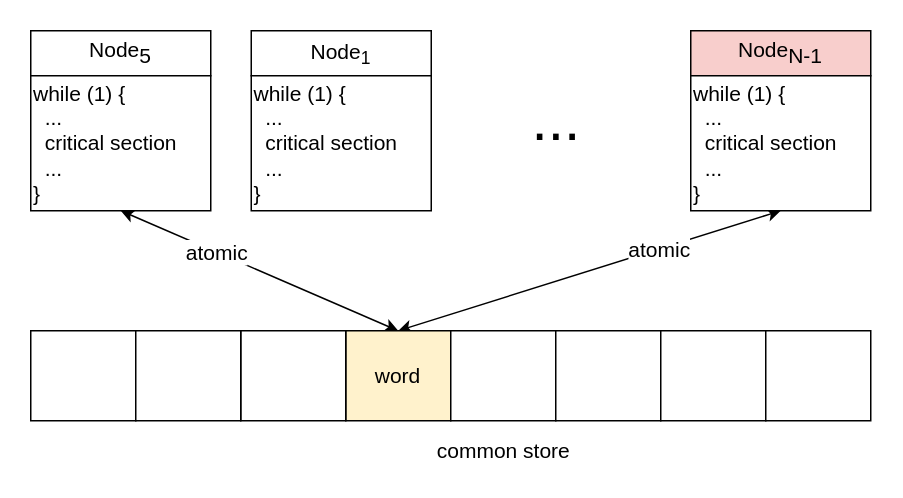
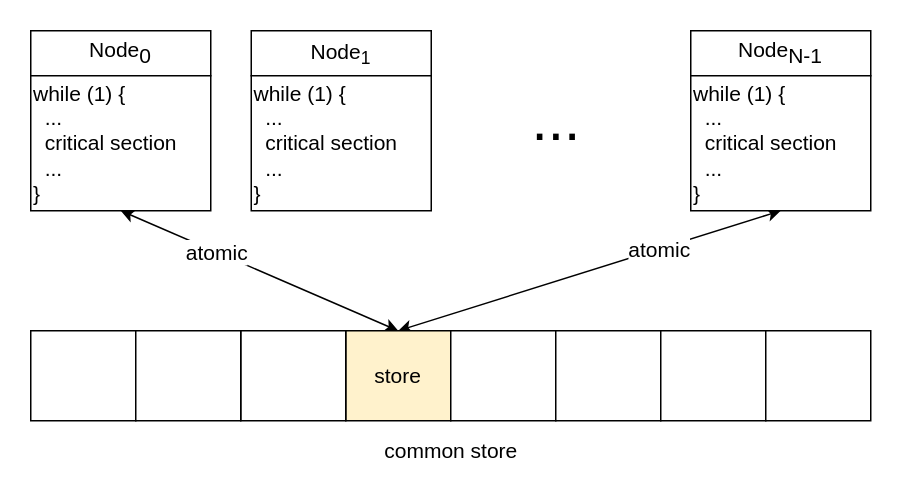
node "Node5": label "Node5" -> "Node0"
node "NodeN-1": fillcolor #f8cecc -> #ffffff
node "word": label "word" -> "store"
node "common store": moved (503, 451) -> (451, 451)
